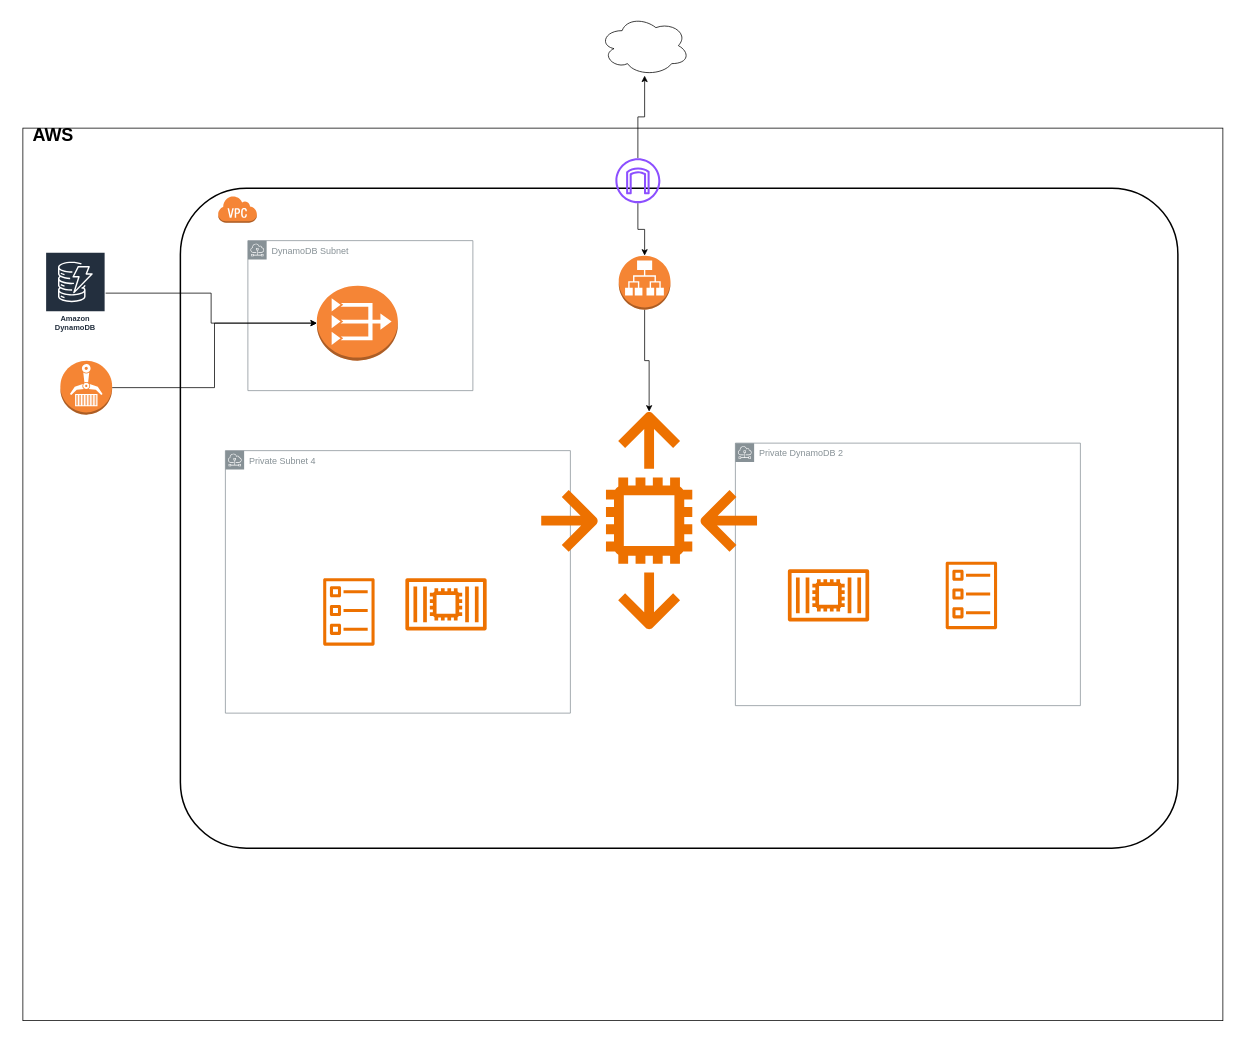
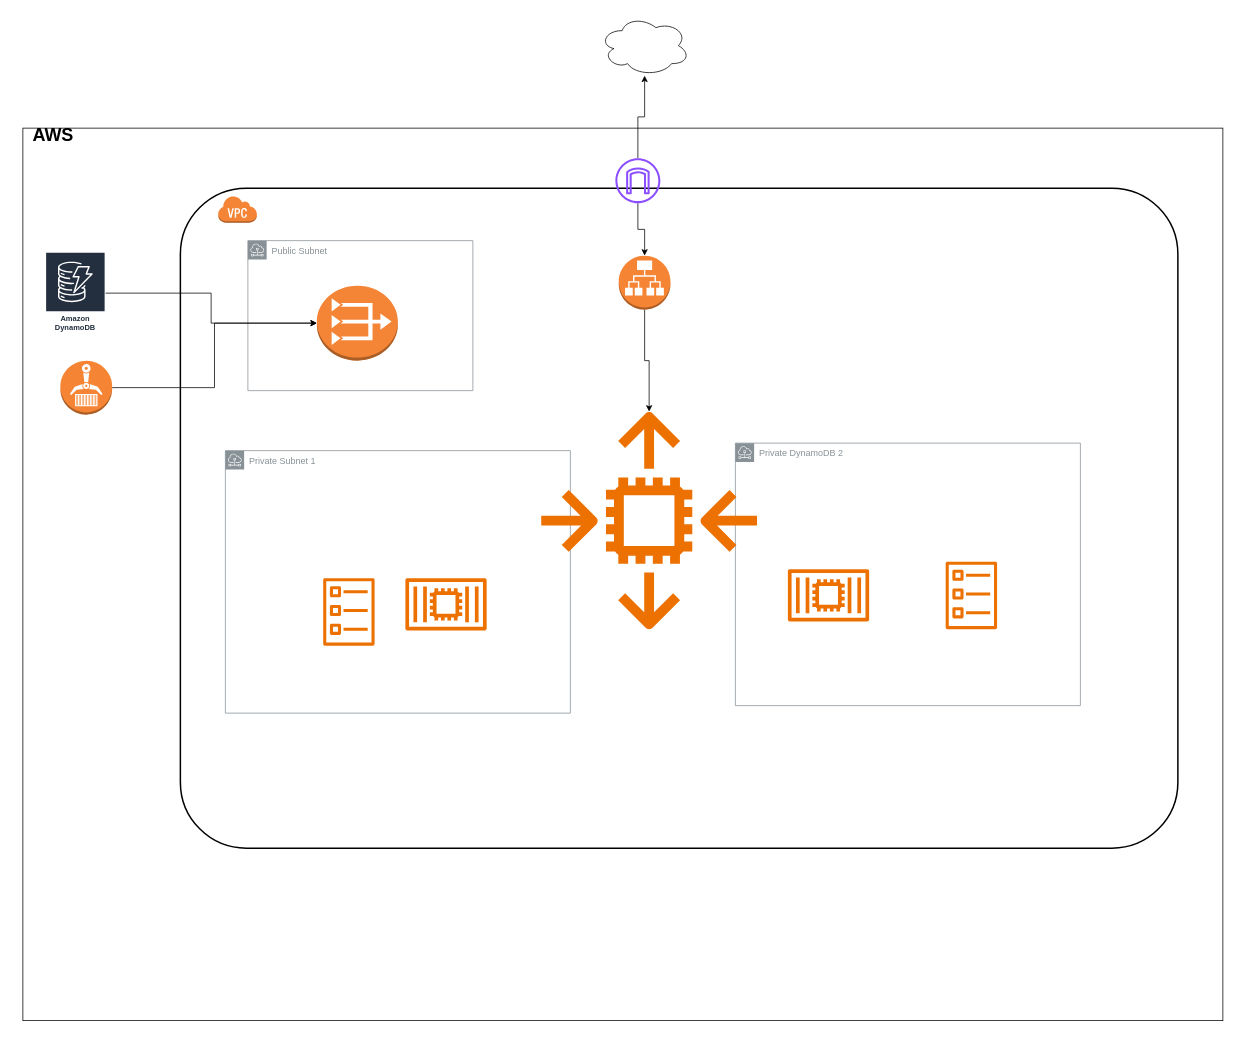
node "DynamoDB Subnet": label "DynamoDB Subnet" -> "Public Subnet"
node "Private Subnet 4": label "Private Subnet 4" -> "Private Subnet 1"
